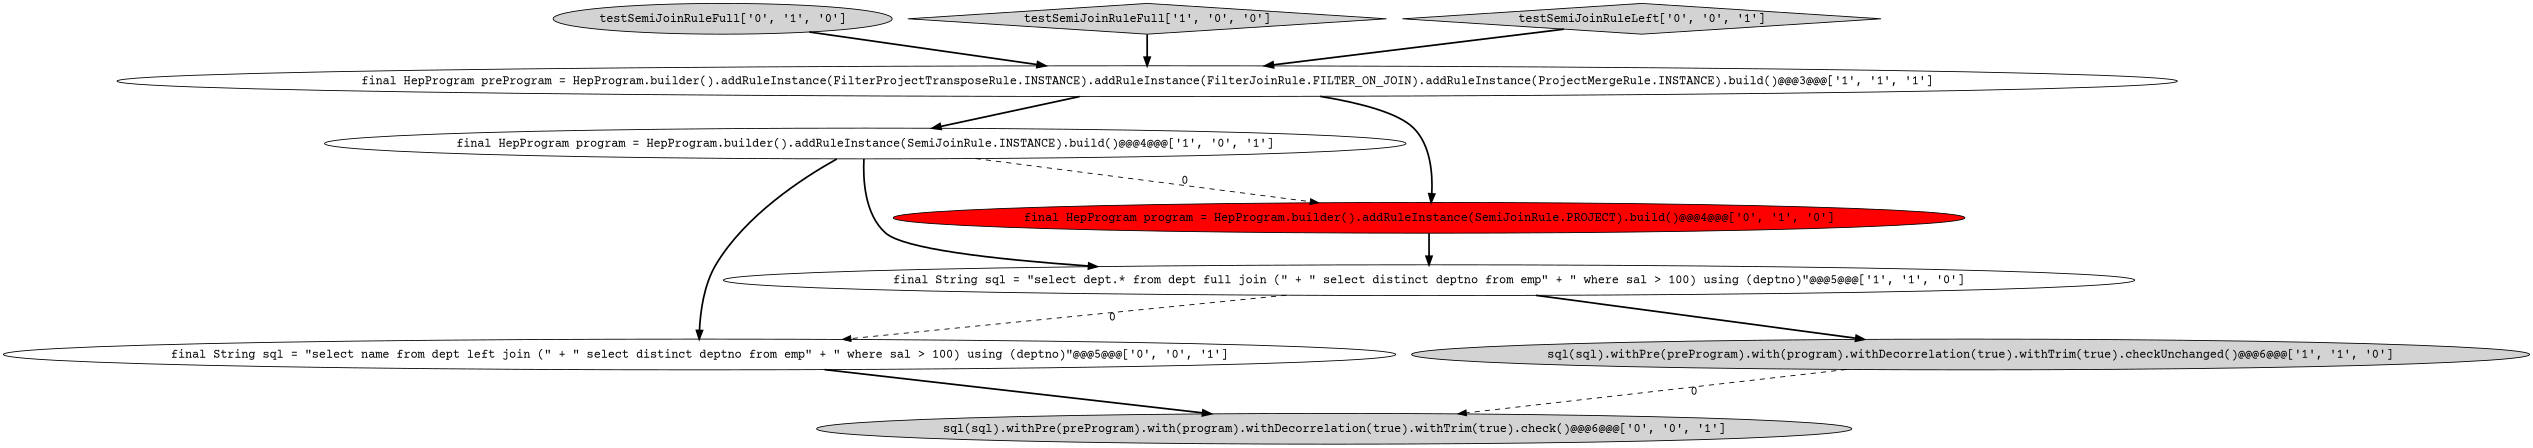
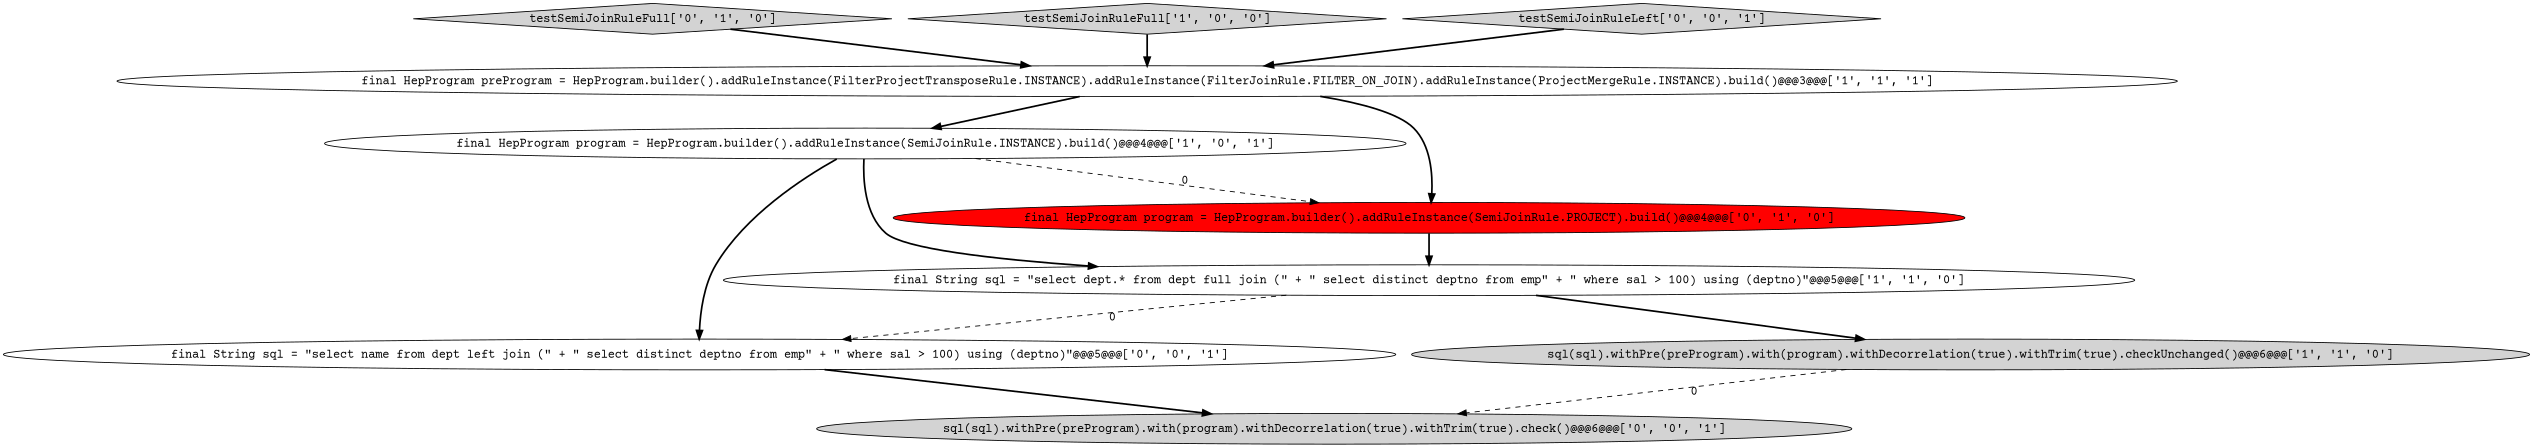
node "testSemiJoinRuleFull['0', '1', '0']": shape ellipse -> diamond
